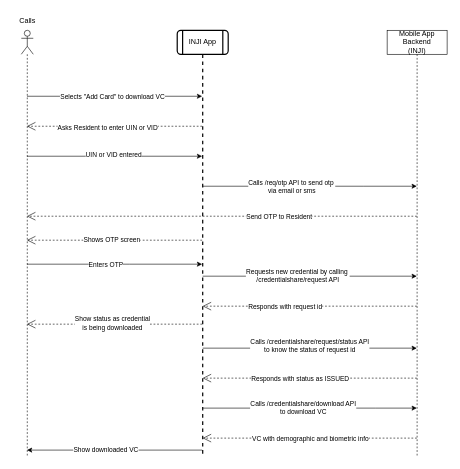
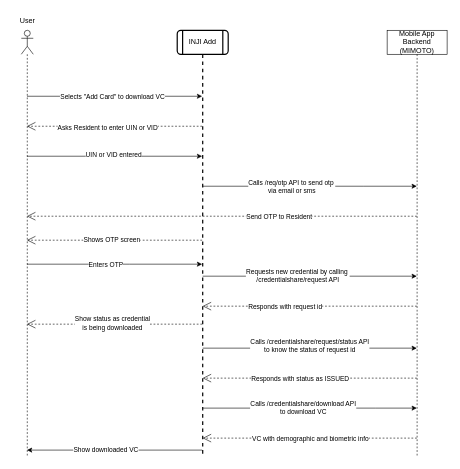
node "Calls": label "Calls" -> "User"
node "INJI App": label "INJI App" -> "INJI Add"
node "Mobile App Backend (INJI)": label "Mobile App Backend (INJI)" -> "Mobile App Backend (MIMOTO)"
